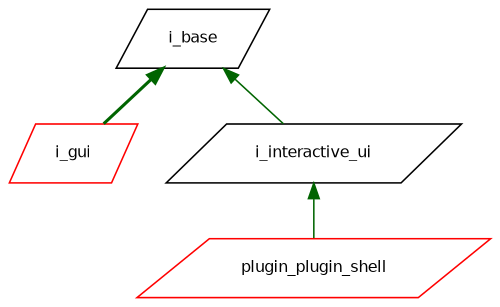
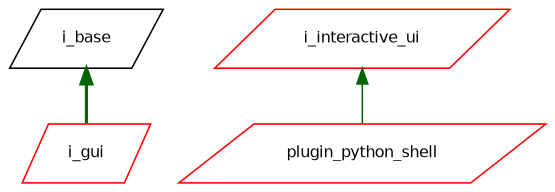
edge "i_interactive_ui" -> "i_base": removed
node "i_interactive_ui": color black -> red
node "plugin_plugin_shell": label "plugin_plugin_shell" -> "plugin_python_shell"
